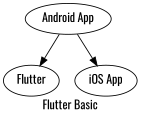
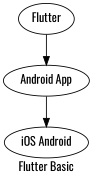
edge "Android App" -> "Flutter": reversed
node "iOS App": label "iOS App" -> "iOS Android"
